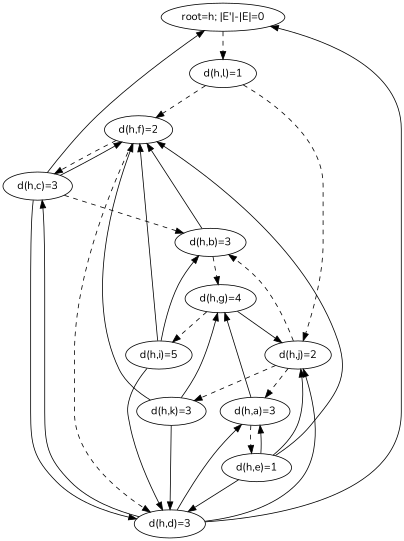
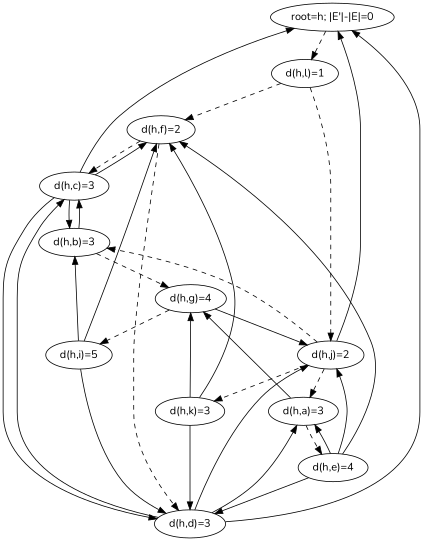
edge "d(h,b)=3" -> "d(h,f)=2": now "d(h,b)=3" -> "d(h,c)=3"
edge "d(h,j)=2" -> "root=h; |E'|-|E|=0": added
edge "d(h,c)=3" -> "d(h,b)=3": style dashed -> solid
node "d(h,e)=1": label "d(h,e)=1" -> "d(h,e)=4"
